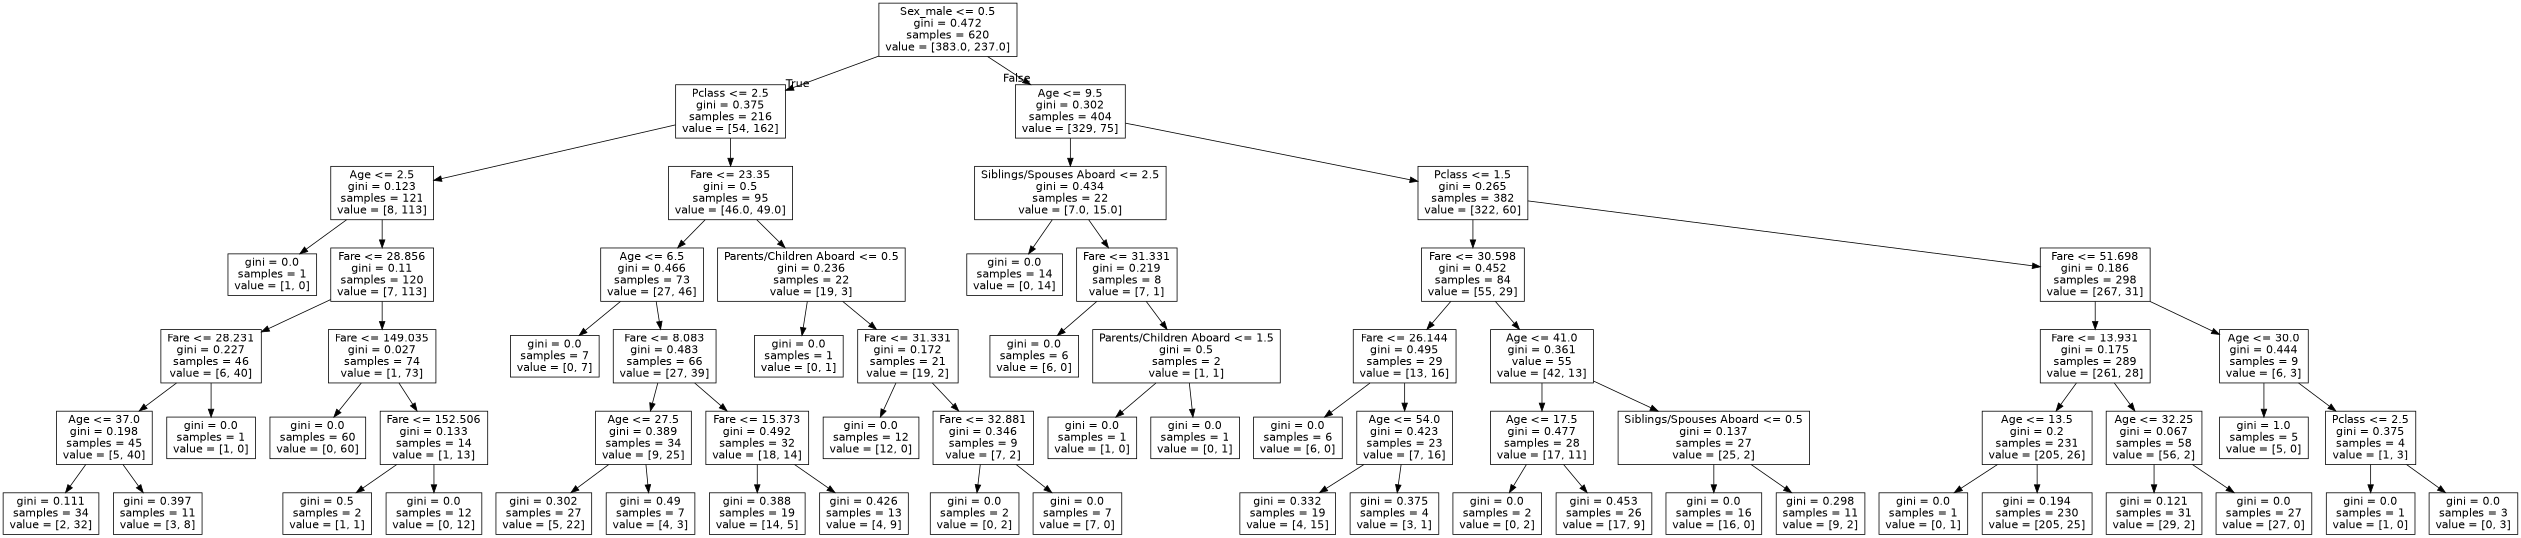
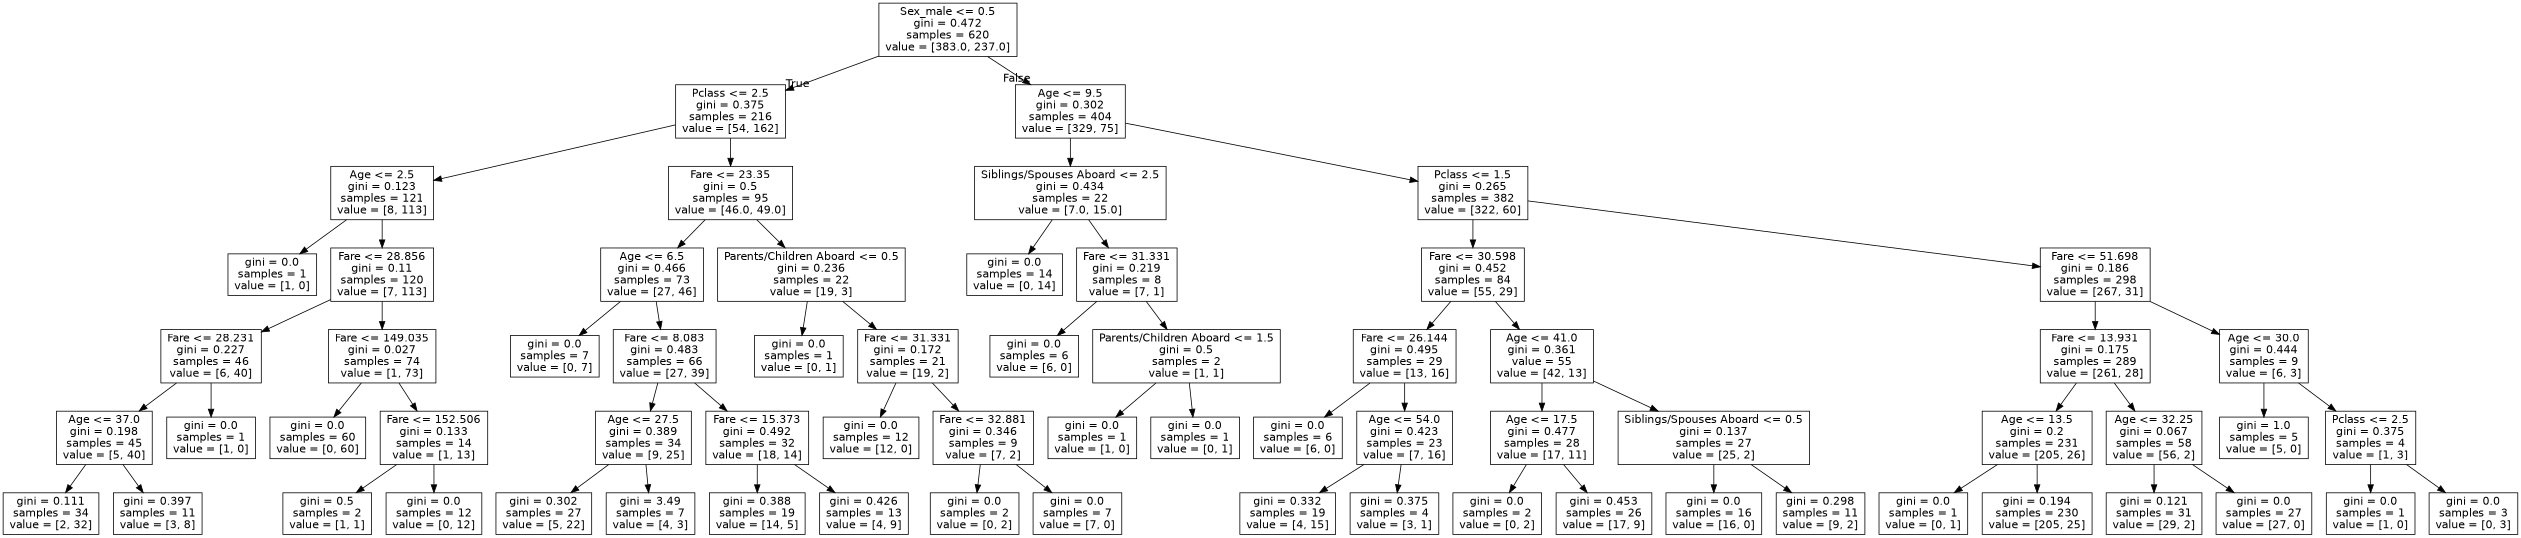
node "gini = 0.49 samples = 7 value = [4, 3]": label "gini = 0.49 samples = 7 value = [4, 3]" -> "gini = 3.49 samples = 7 value = [4, 3]"
